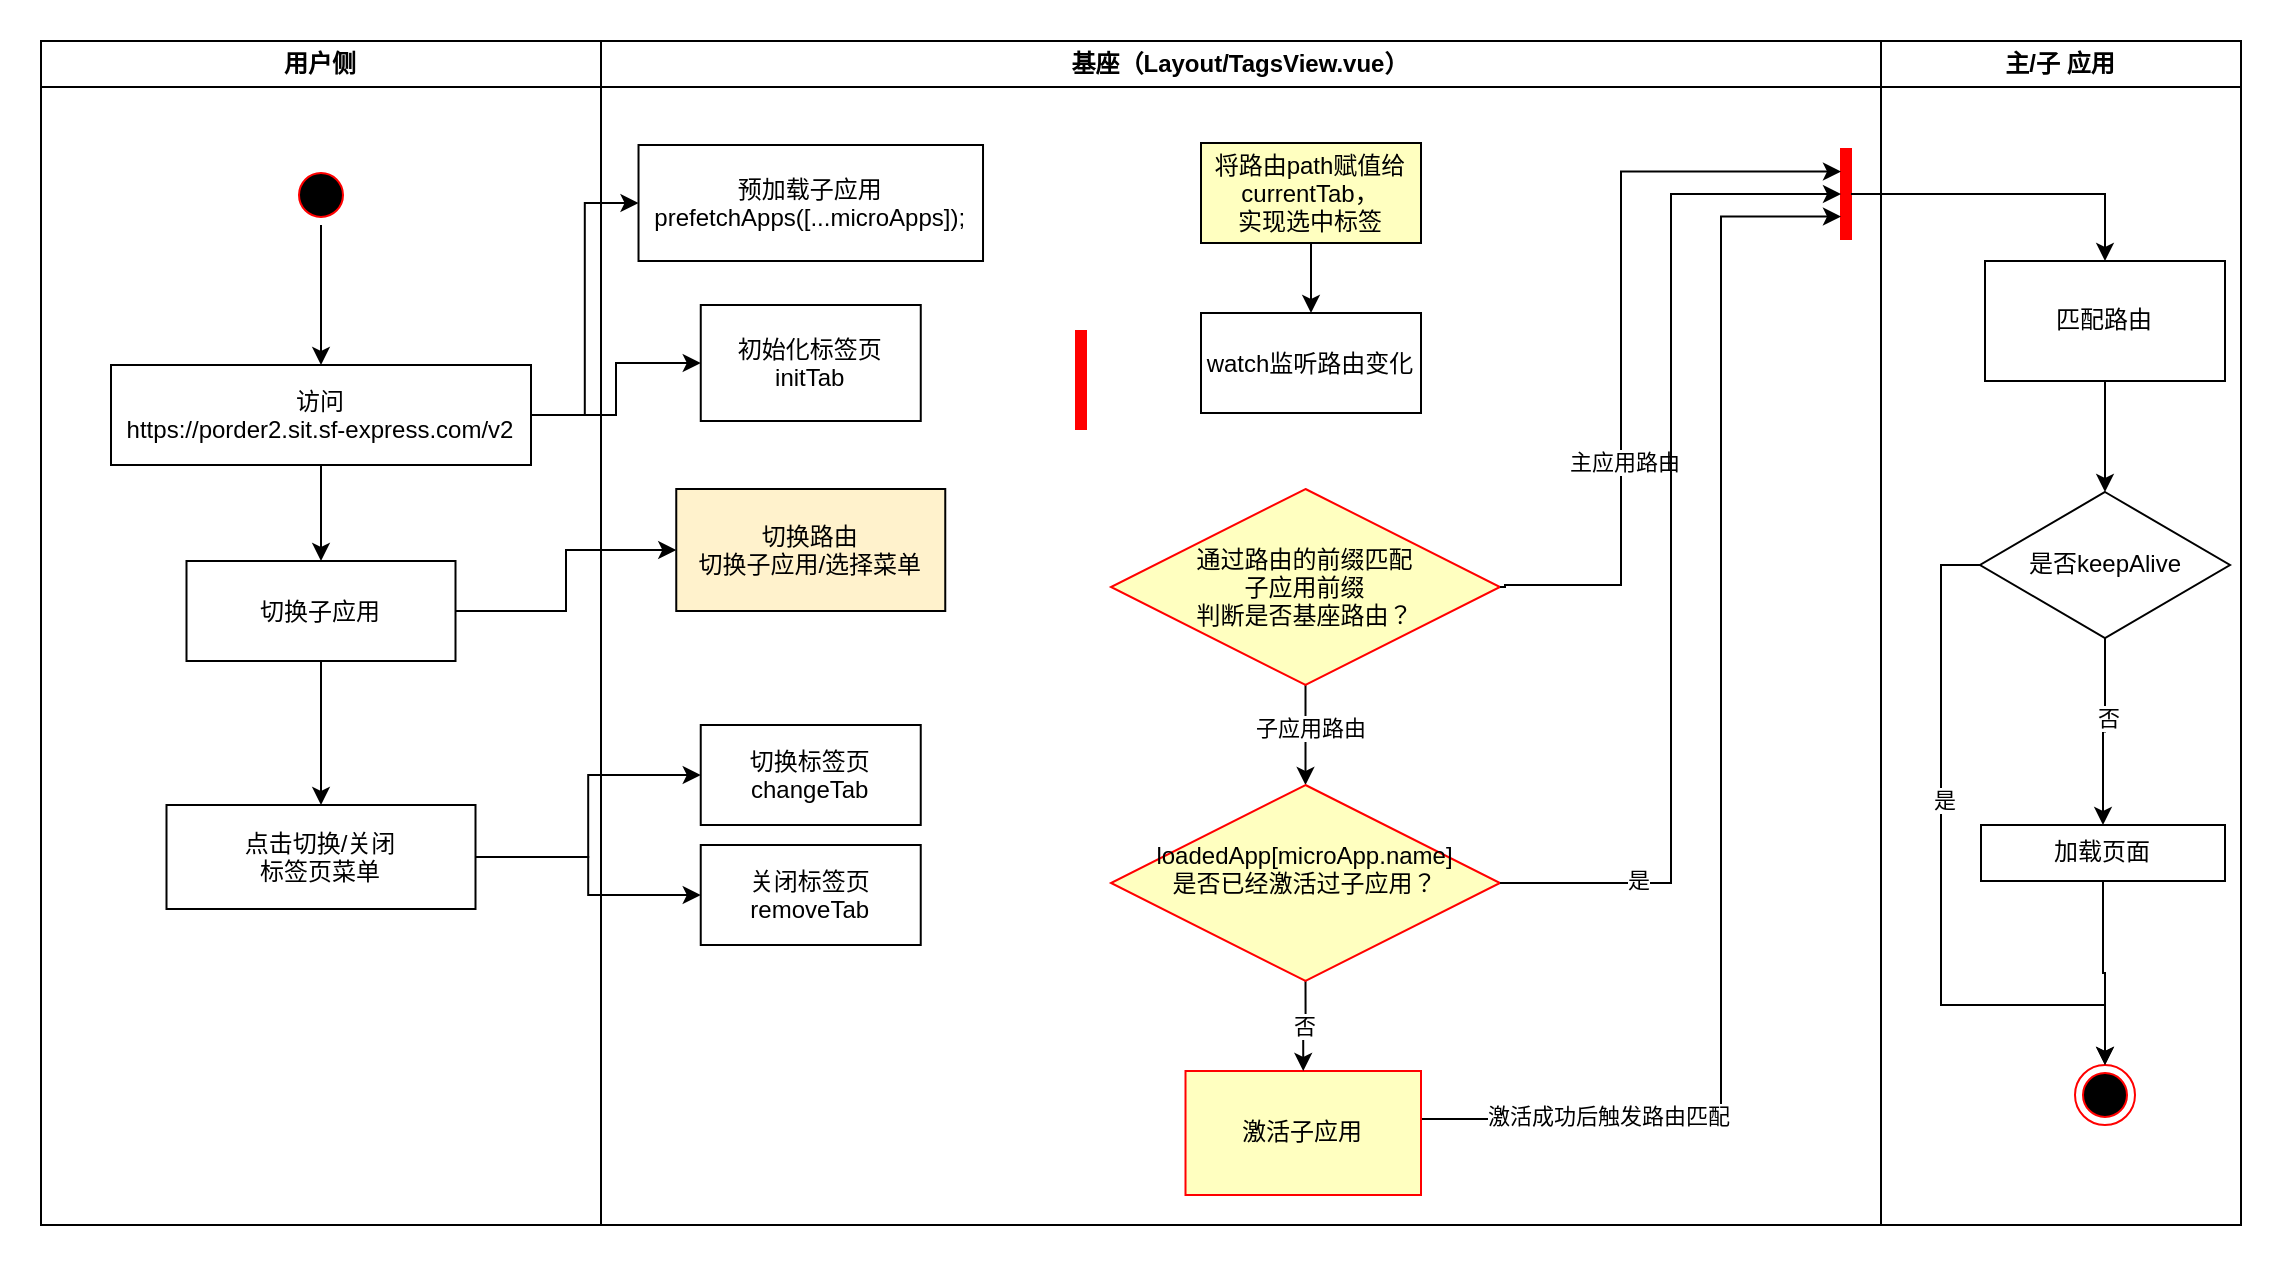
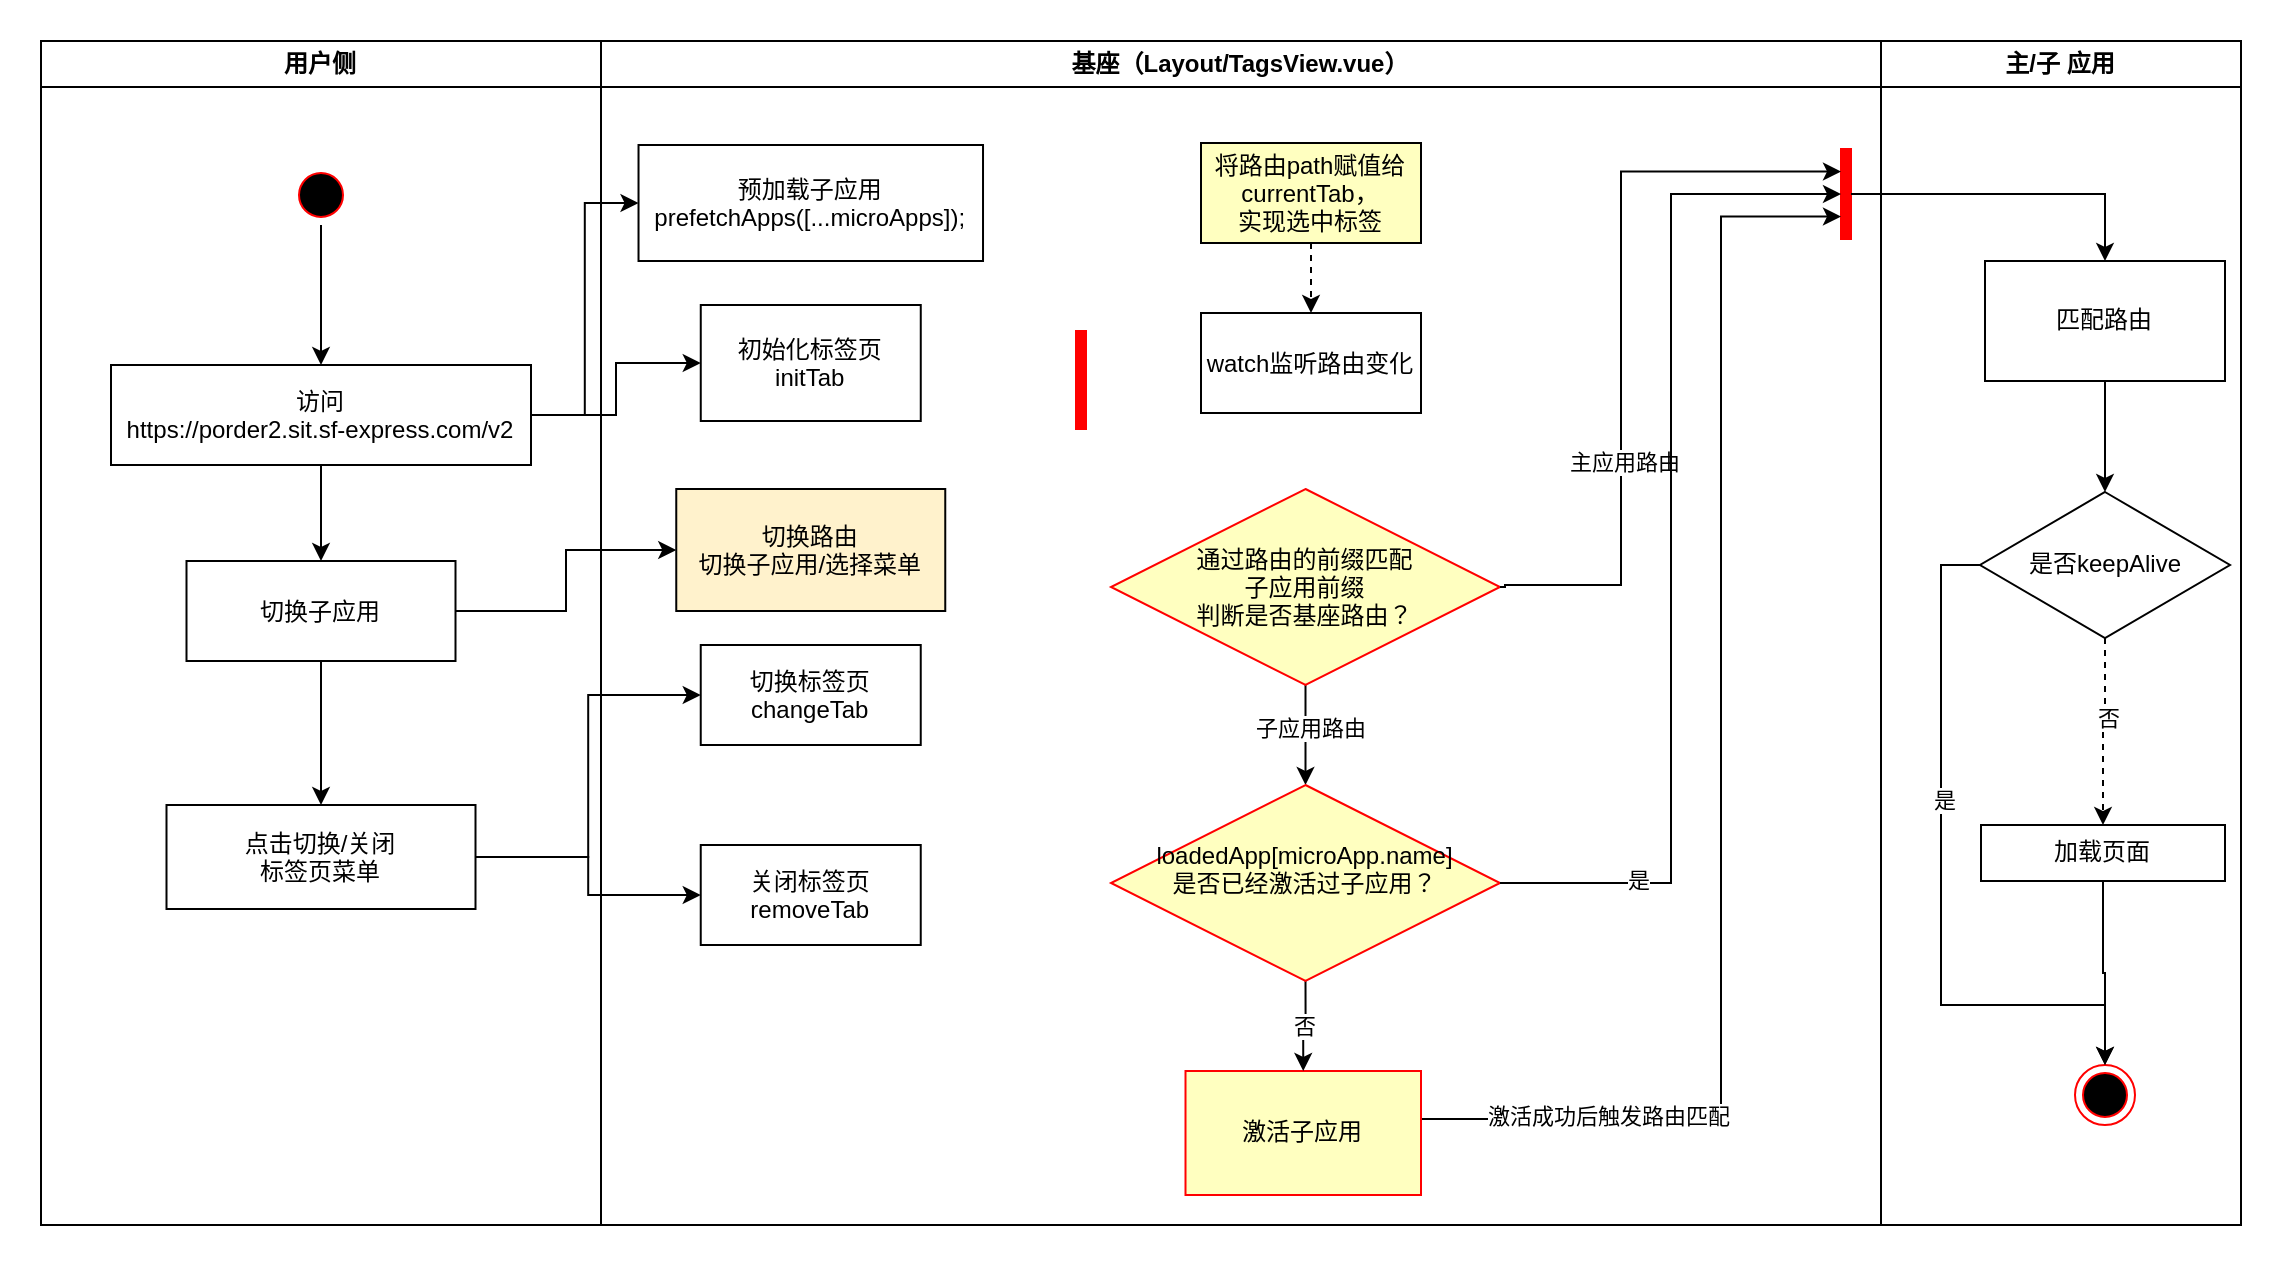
edge "将路由path赋值给 currentTab， 实现选中标签" -> "watch监听路由变化": style solid -> dashed
edge "是否keepAlive" -> "加载页面": style solid -> dashed
node "切换标签页 changeTab": moved (811, 775) -> (811, 695)
